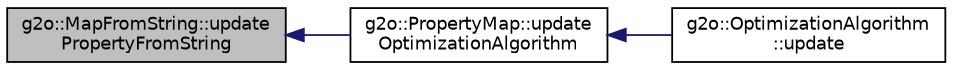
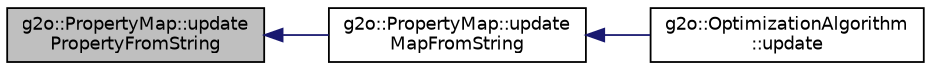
node "g2o::MapFromString::update PropertyFromString": label "g2o::MapFromString::update PropertyFromString" -> "g2o::PropertyMap::update PropertyFromString"
node "g2o::PropertyMap::update OptimizationAlgorithm": label "g2o::PropertyMap::update OptimizationAlgorithm" -> "g2o::PropertyMap::update MapFromString"
